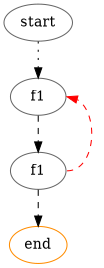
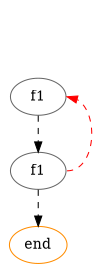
node "start": removed
